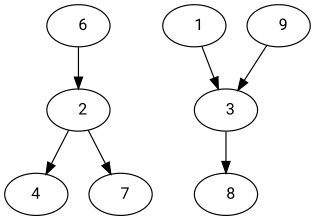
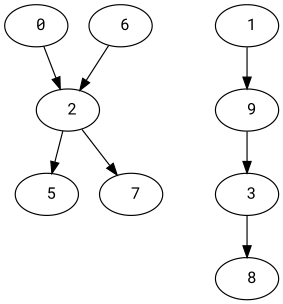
node "0": added
edge "1" -> "3": now "1" -> "9"
node "4": label "4" -> "5"
